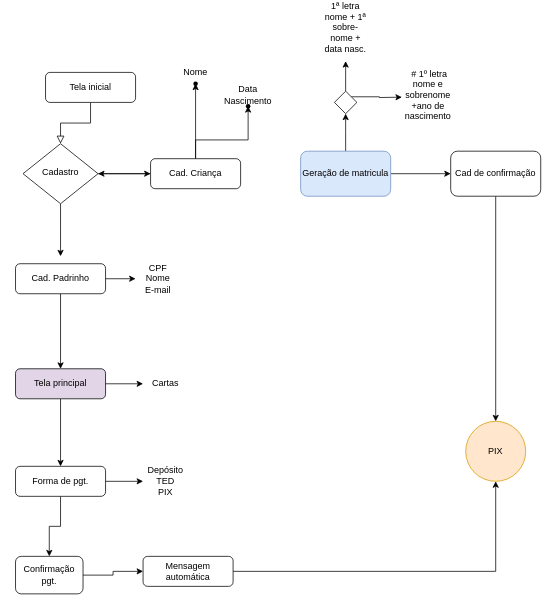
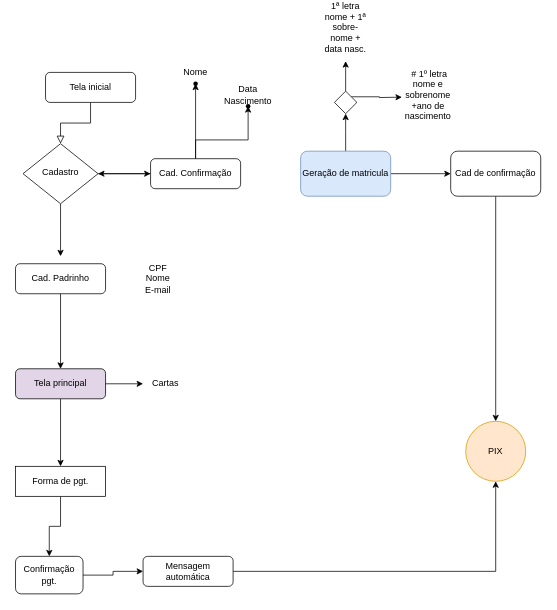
node "Cad. Criança": label "Cad. Criança" -> "Cad. Confirmação"
edge "Cad. Padrinho" -> "CPF Nome E-mail": removed
node "Forma de pgt.": shape rounded rectangle -> rectangle
edge "Forma de pgt." -> "Depósito TED PIX": removed
node "Depósito TED PIX": removed
